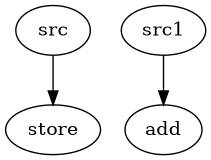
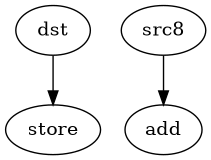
node "src": label "src" -> "dst"
node "src1": label "src1" -> "src8"
